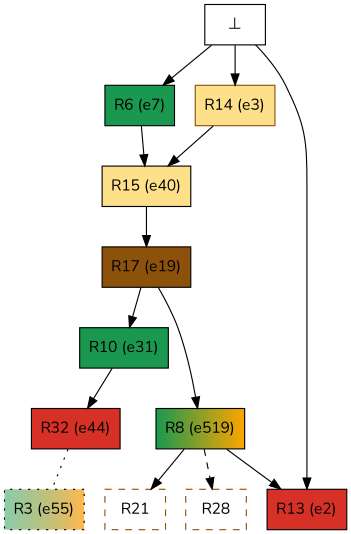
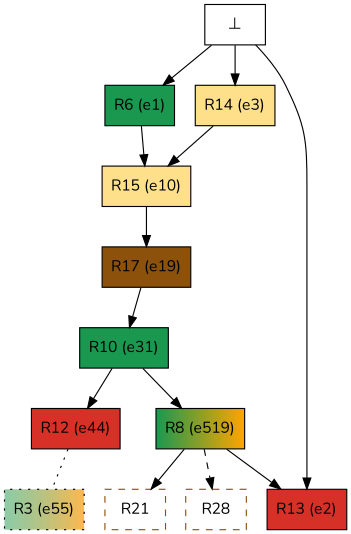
node "R6 (e7)": label "R6 (e7)" -> "R6 (e1)"
node "R14 (e3)": color #8c510a -> black
node "R15 (e40)": label "R15 (e40)" -> "R15 (e10)"
edge "R17 (e19)" -> "R8 (e519)": now "R10 (e31)" -> "R8 (e519)"
node "R32 (e44)": label "R32 (e44)" -> "R12 (e44)"
